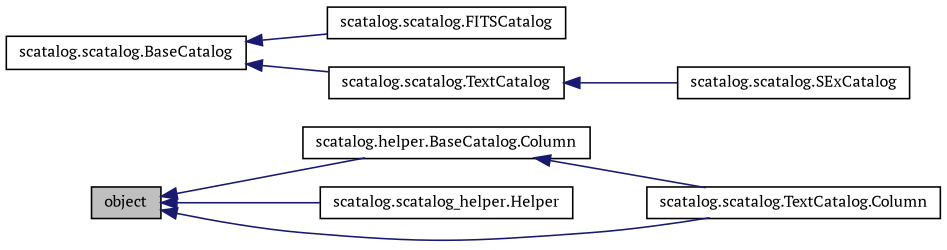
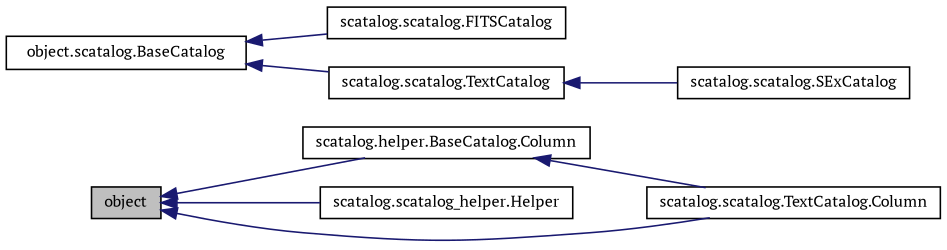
node "scatalog.scatalog.BaseCatalog": label "scatalog.scatalog.BaseCatalog" -> "object.scatalog.BaseCatalog"
